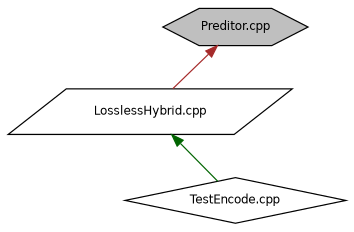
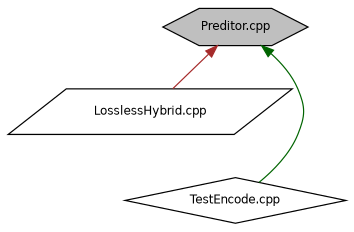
edge "TestEncode.cpp" -> "LosslessHybrid.cpp": now "TestEncode.cpp" -> "Preditor.cpp"
